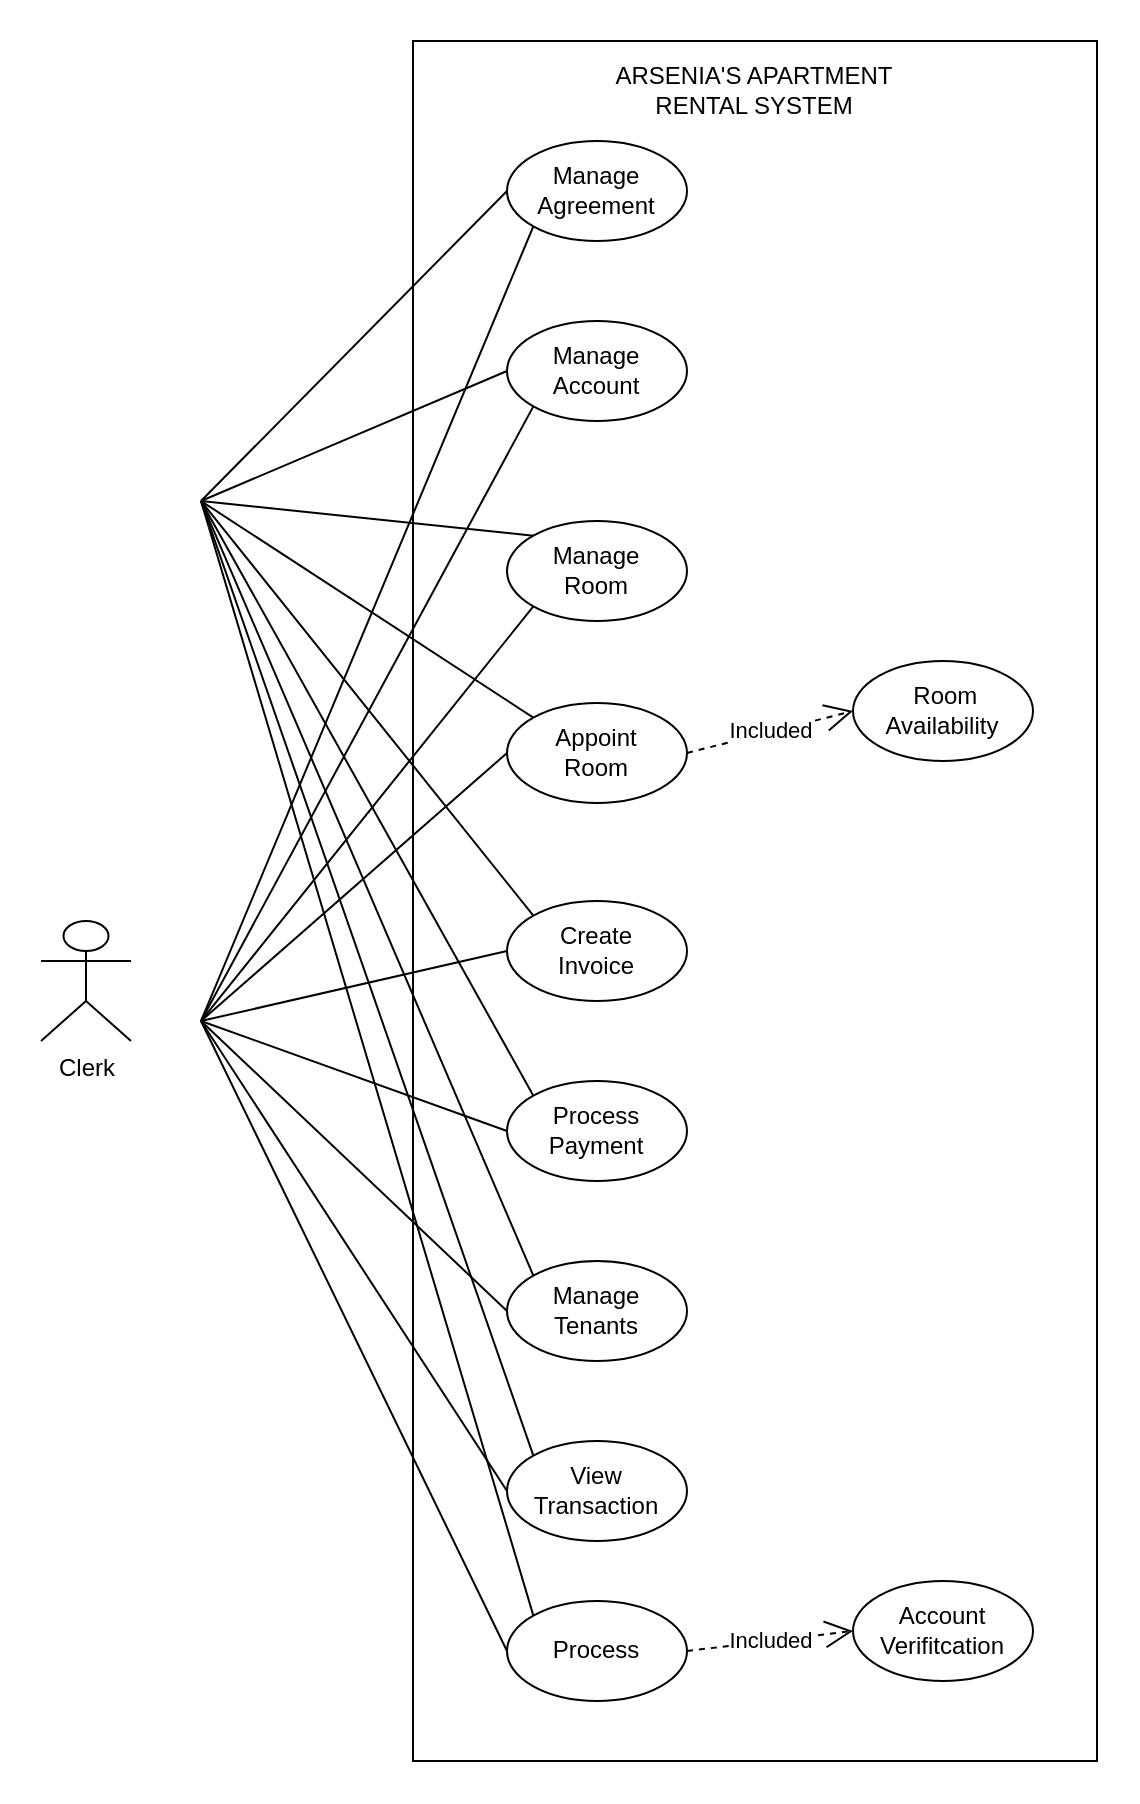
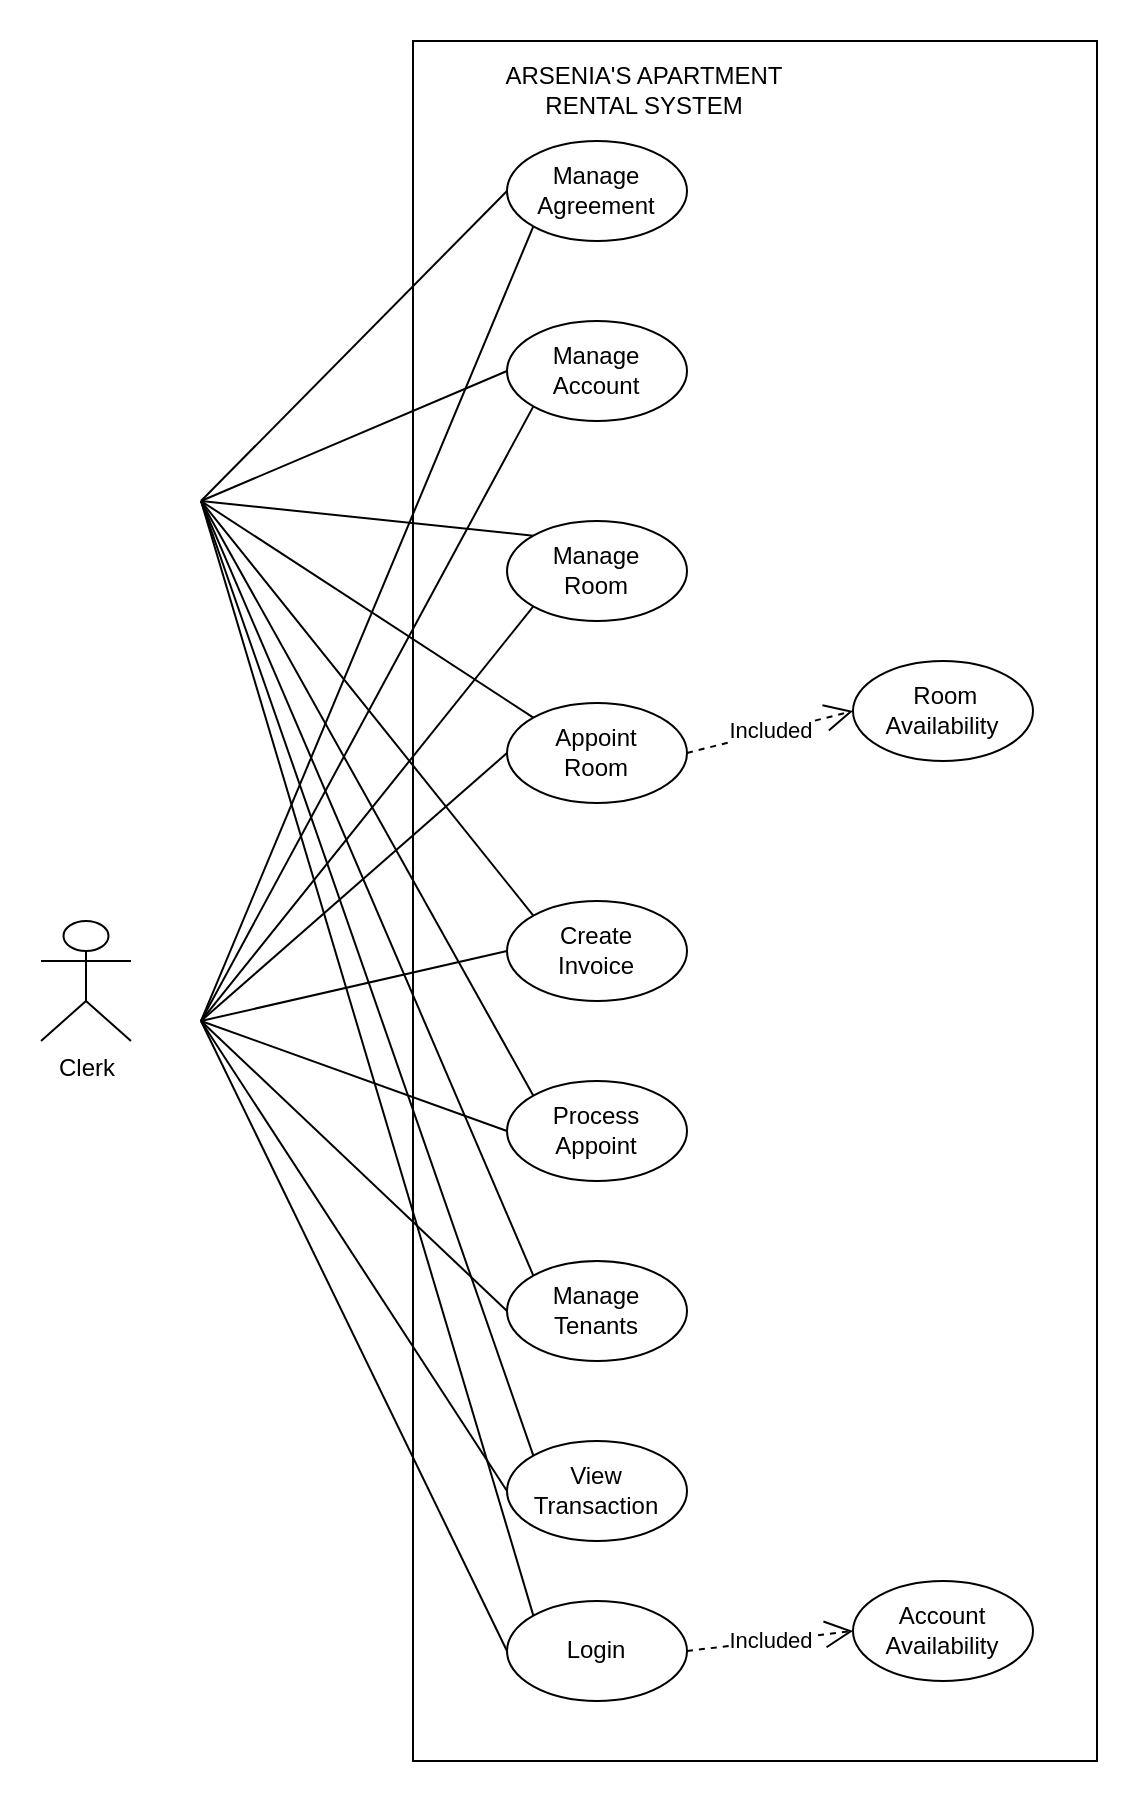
node "ARSENIA'S APARTMENT RENTAL SYSTEM": moved (755, 91) -> (645, 91)
node "Process Payment": label "Process Payment" -> "Process Appoint"
node "Account Verifitcation": label "Account Verifitcation" -> "Account Availability"
node "Process": label "Process" -> "Login"
